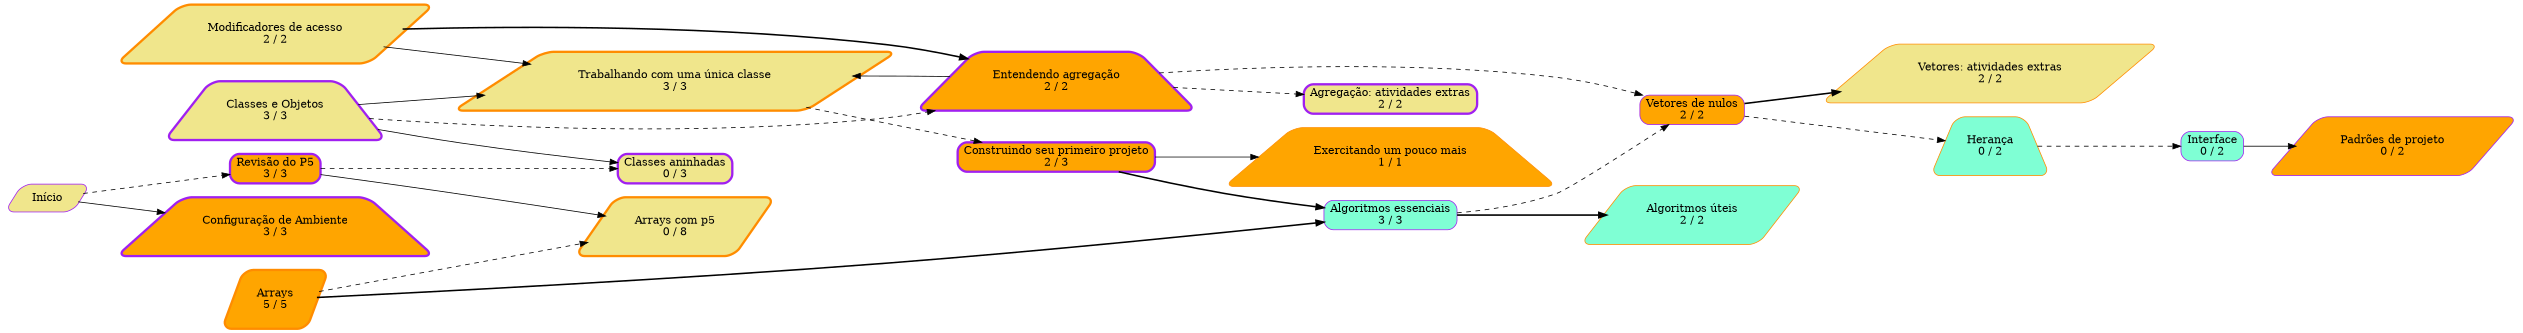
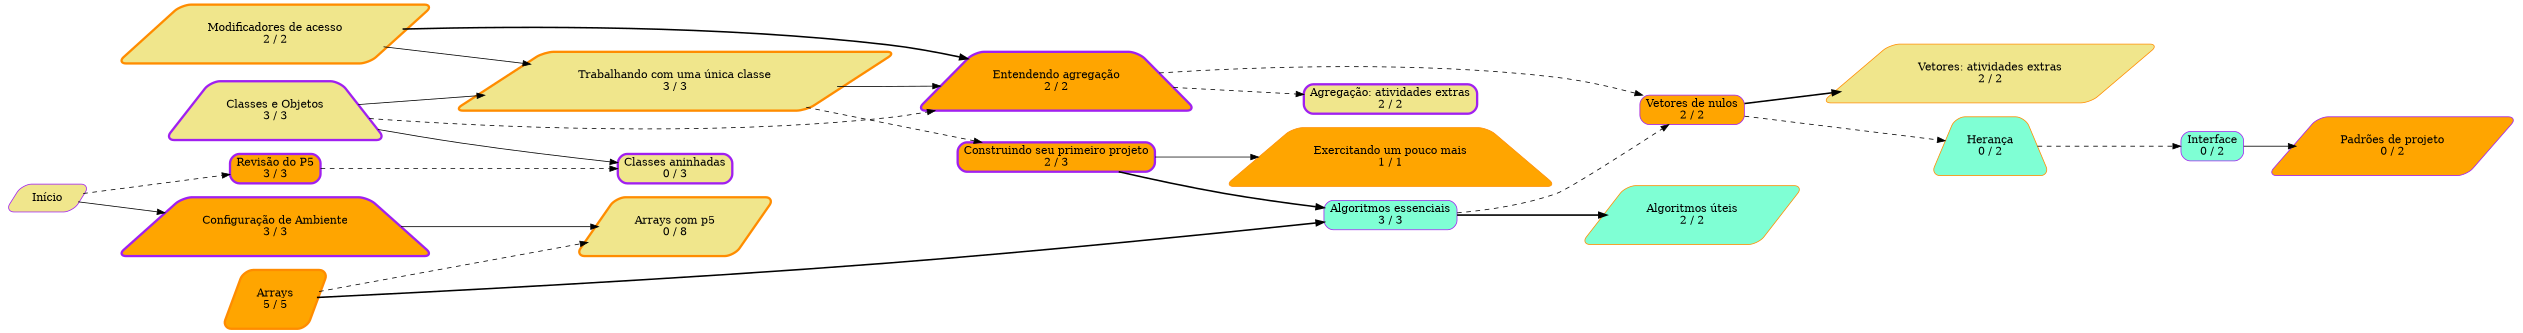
edge "Entendendo agregação 2 / 2" -> "Trabalhando com uma única classe 3 / 3": reversed
edge "Revisão do P5 3 / 3" -> "Arrays com p5 0 / 8": now "Configuração de Ambiente 3 / 3" -> "Arrays com p5 0 / 8"
